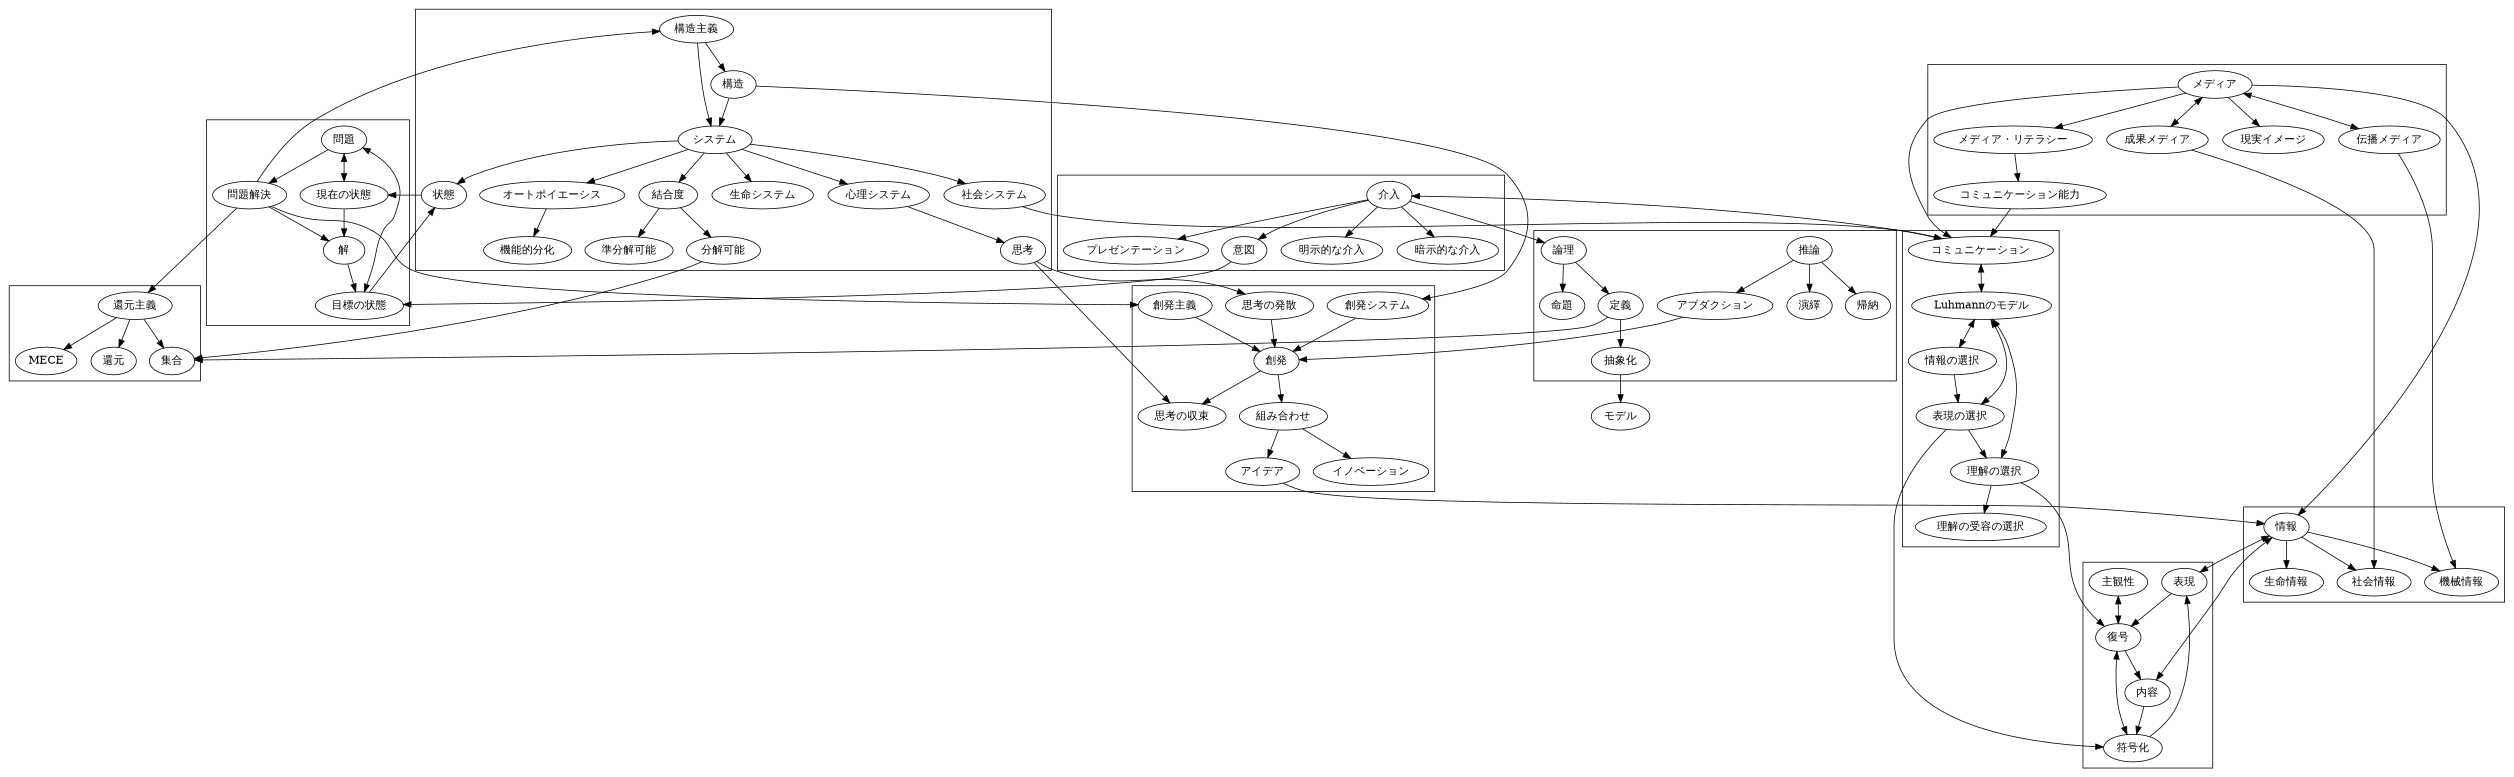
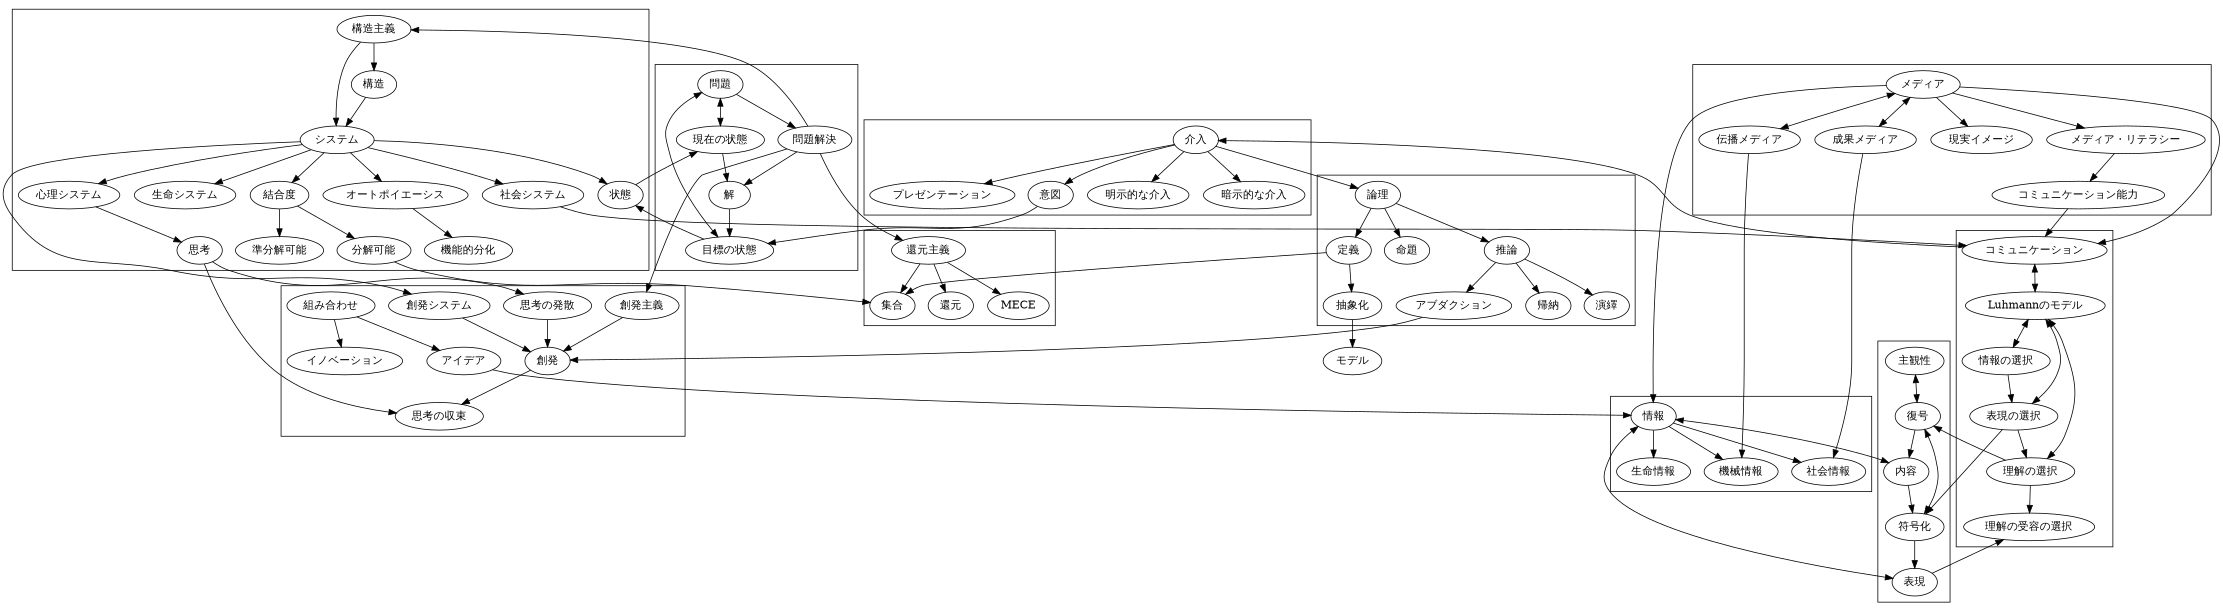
edge "構造" -> "創発システム": now "システム" -> "創発システム"
edge "論理" -> "推論": added
edge "創発" -> "組み合わせ": removed
edge "表現" -> "復号": now "表現" -> "理解の受容の選択"
